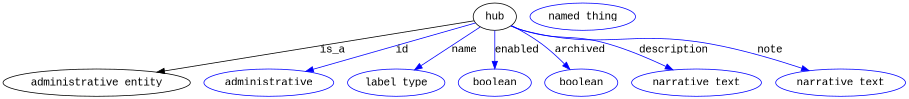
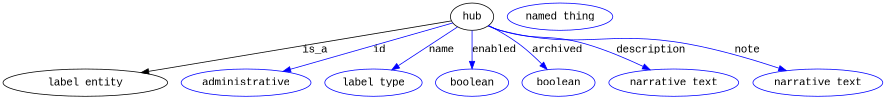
node "administrative entity": label "administrative entity" -> "label entity"
